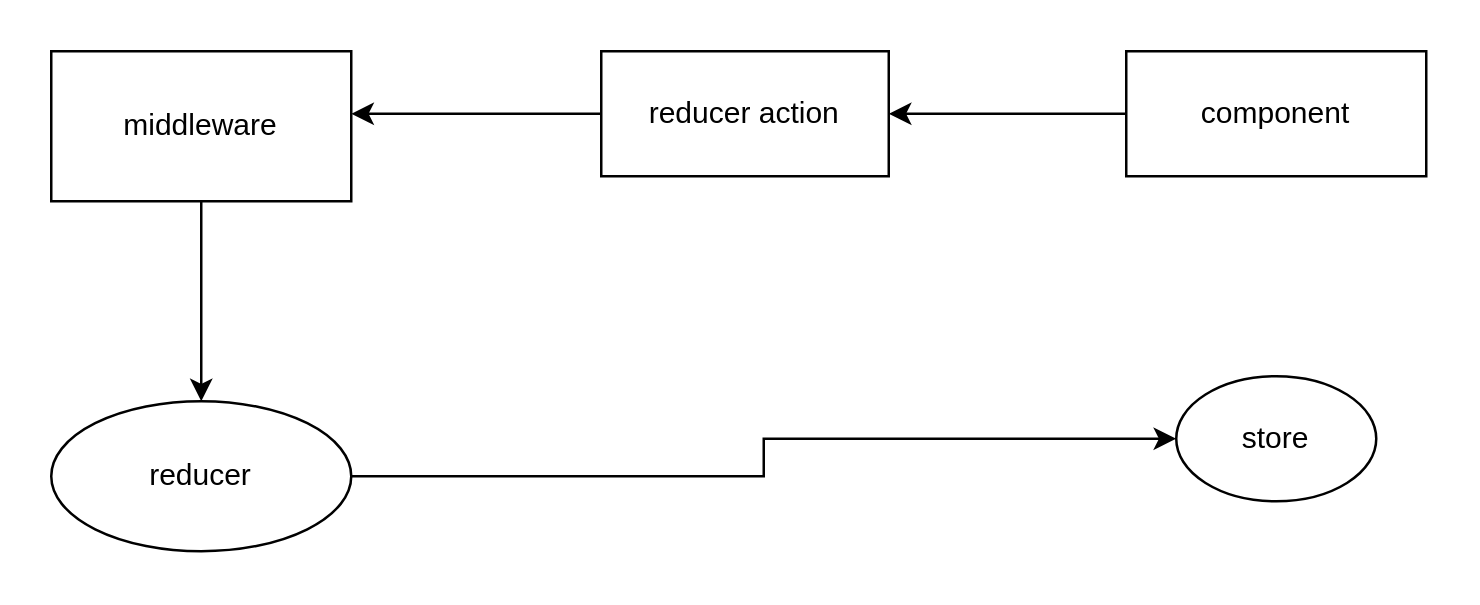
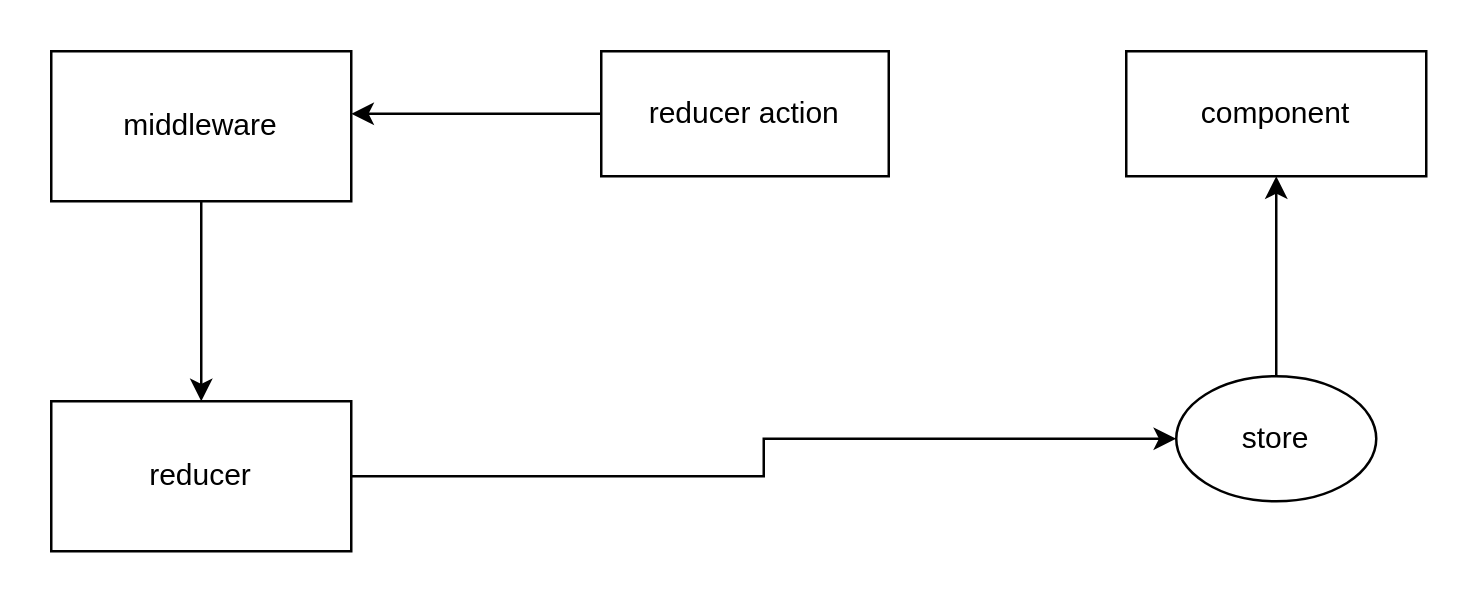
edge "component" -> "reducer action": removed
edge "store" -> "component": added
node "reducer": shape ellipse -> rectangle
